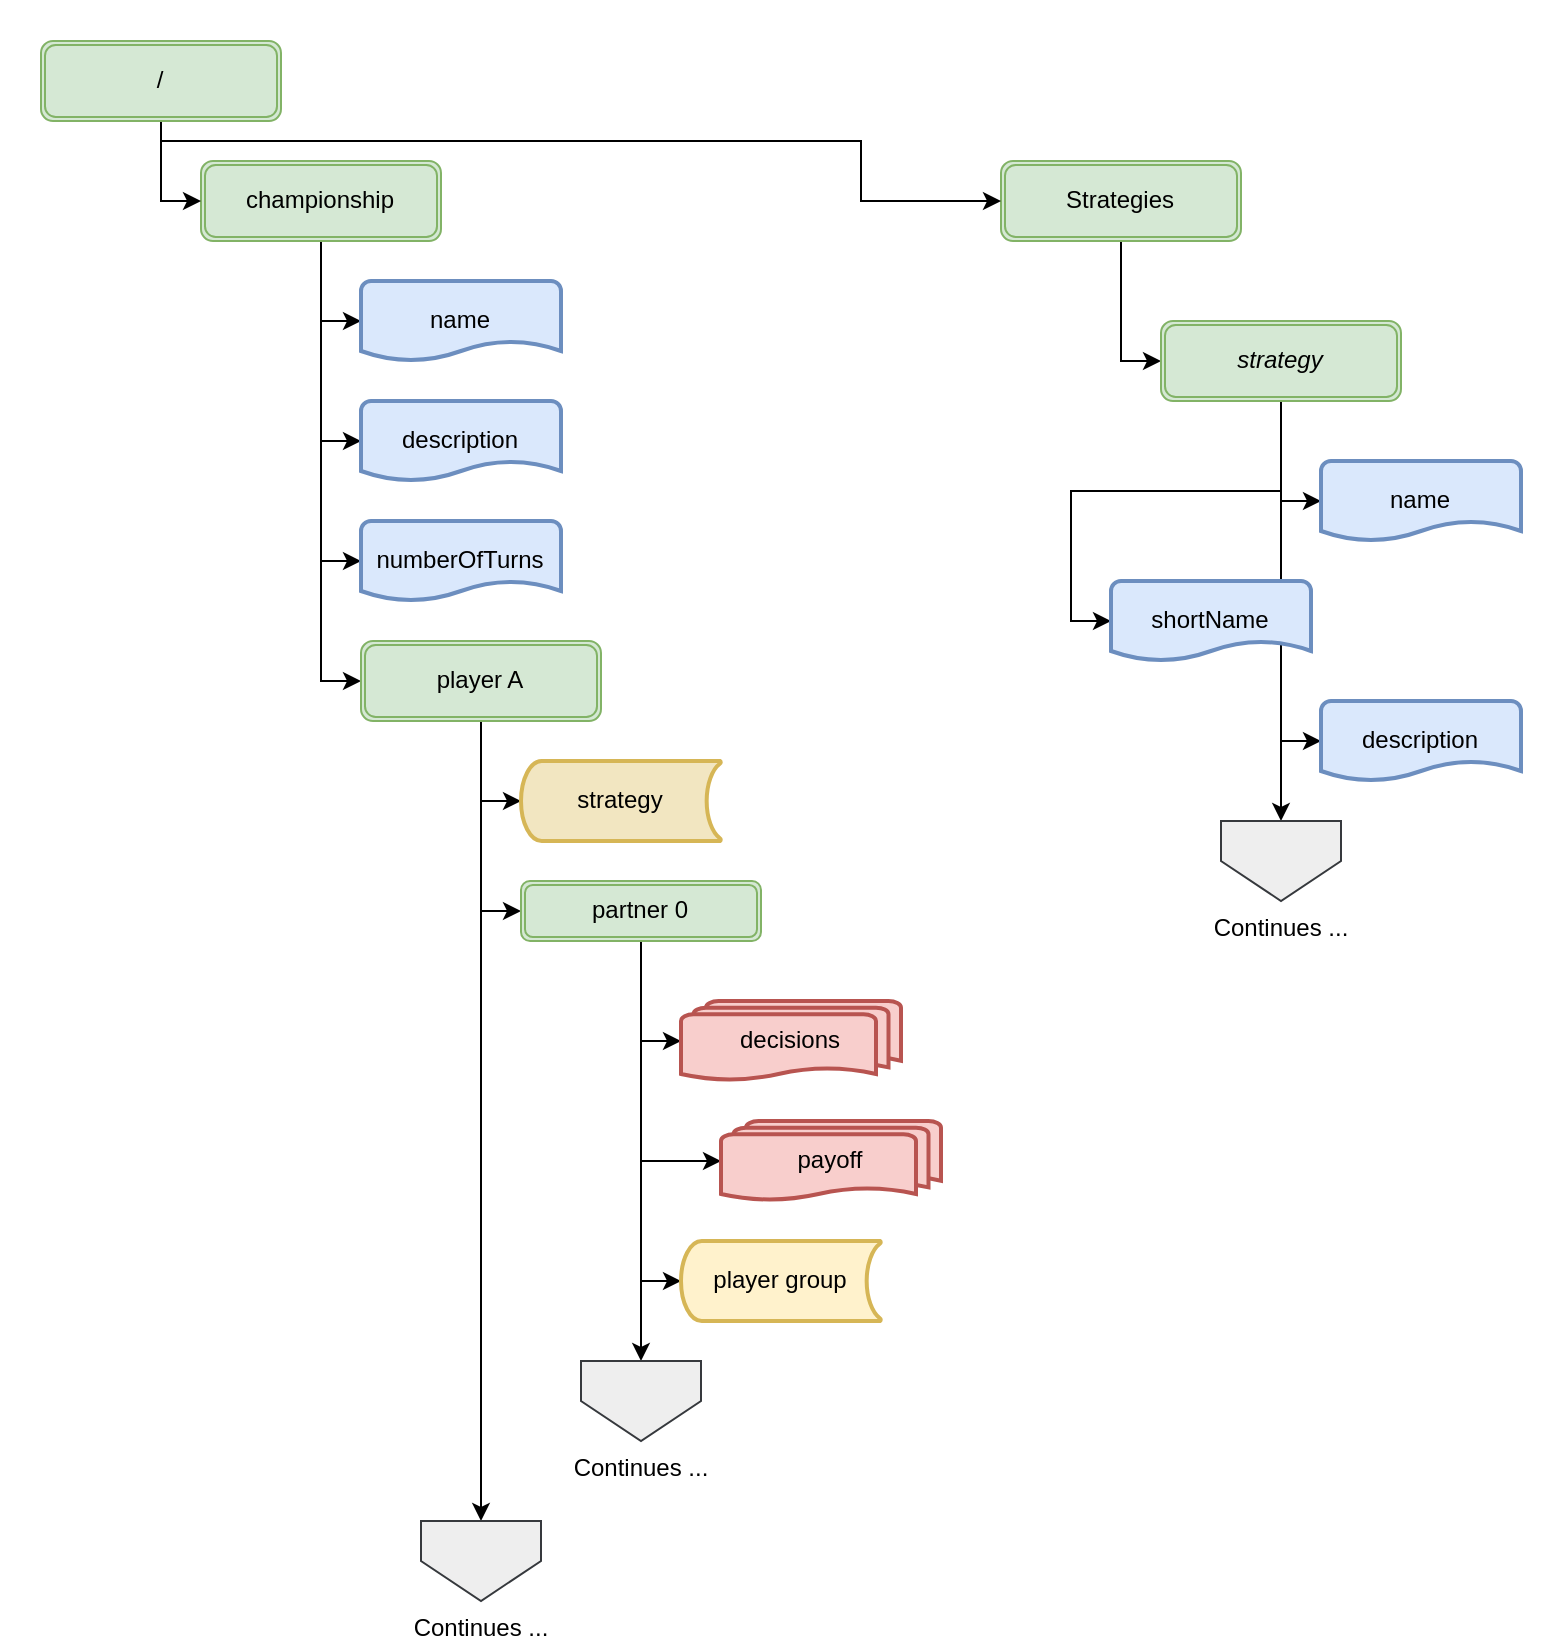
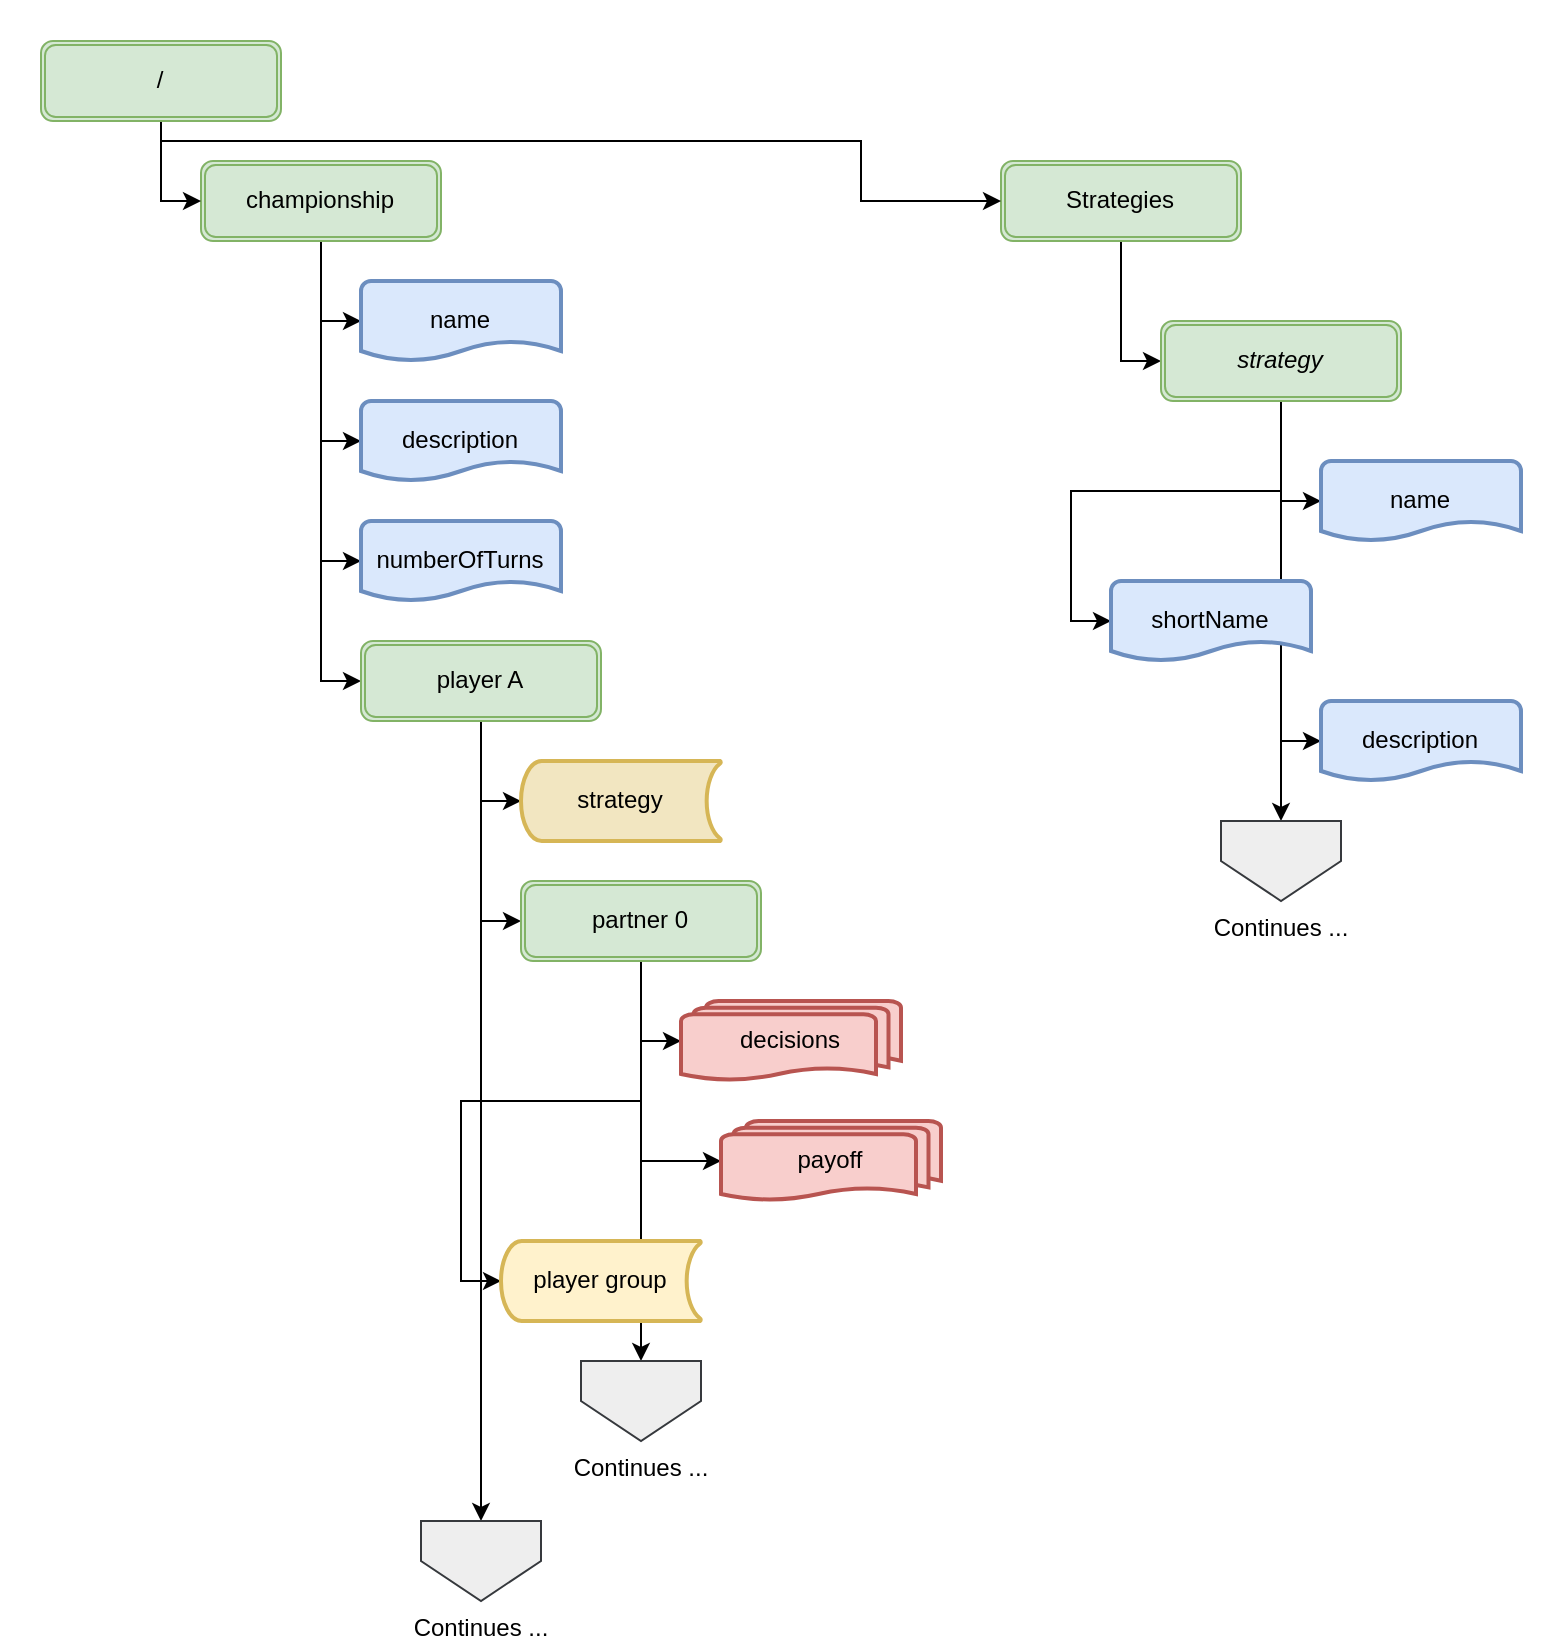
node "partner 0": size 240x60 -> 240x80
node "player group": moved (781, 1281) -> (601, 1281)
